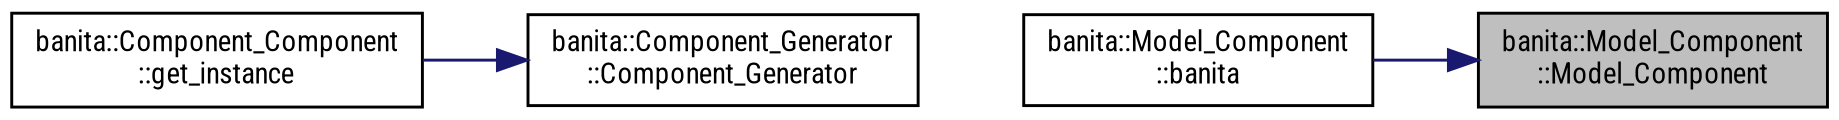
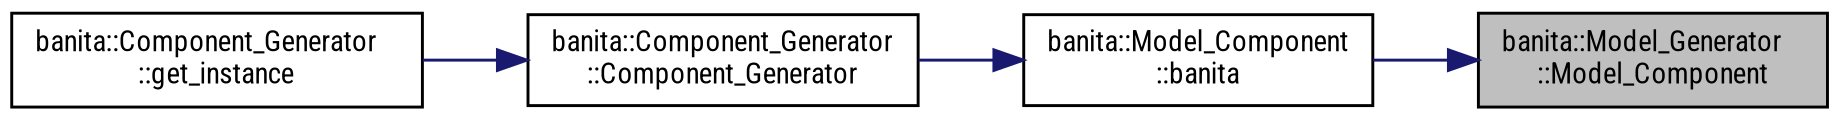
node "banita::Component_Component ::get_instance": label "banita::Component_Component ::get_instance" -> "banita::Component_Generator ::get_instance"
edge "banita::Component_Generator ::Component_Generator" -> "banita::Model_Component ::banita": added
node "banita::Model_Component ::Model_Component": label "banita::Model_Component ::Model_Component" -> "banita::Model_Generator ::Model_Component"
